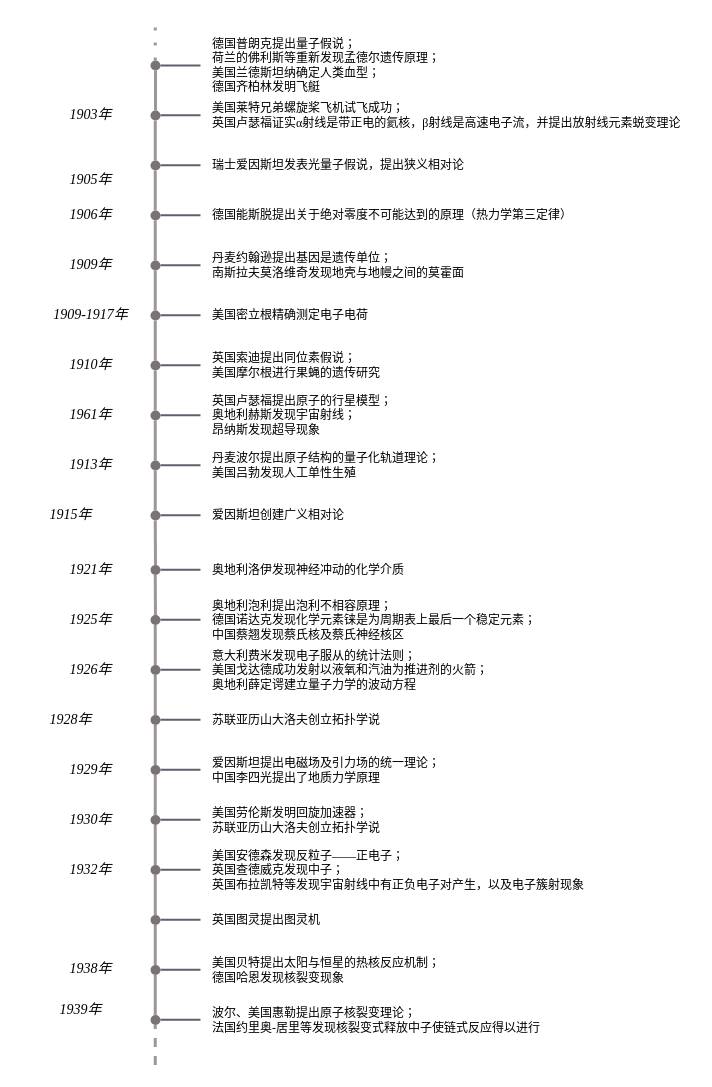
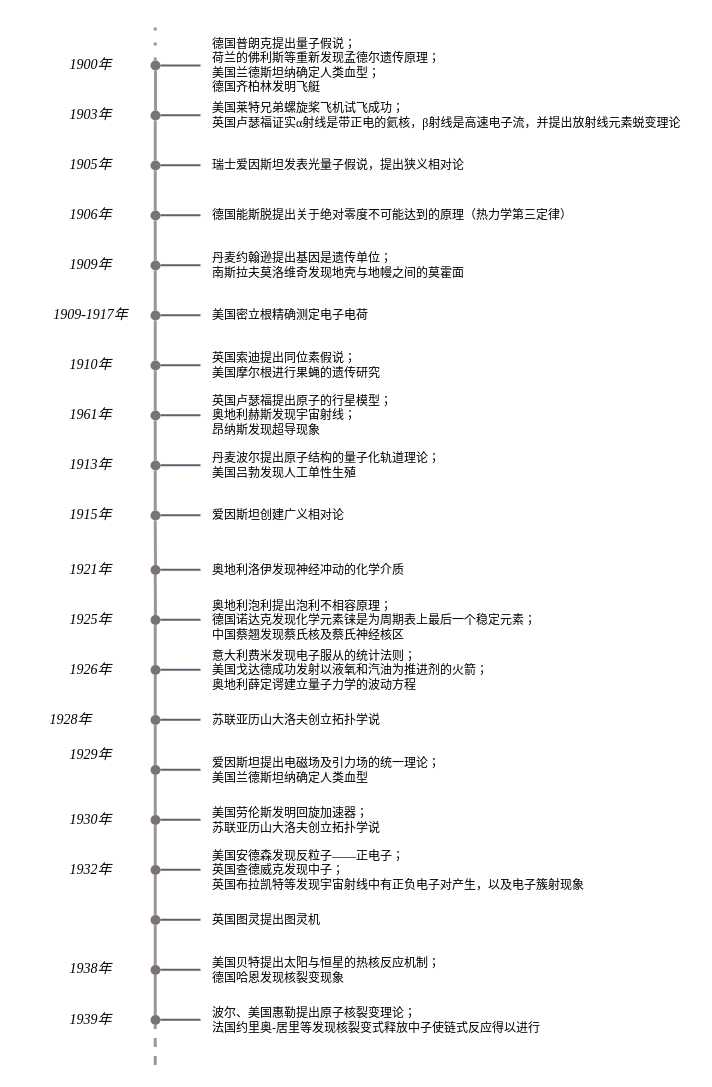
node "1900年": added
node "1905年": moved (91, 181) -> (91, 166)
node "1915年": moved (71, 515) -> (91, 515)
node "1929年": moved (91, 770) -> (91, 755)
node "爱因斯坦提出电磁场及引力场的统一理论； 中国李四光提出了地质力学原理": label "爱因斯坦提出电磁场及引力场的统一理论； 中国李四光提出了地质力学原理" -> "爱因斯坦提出电磁场及引力场的统一理论； 美国兰德斯坦纳确定人类血型"
node "1939年": moved (81, 1010) -> (91, 1020)
